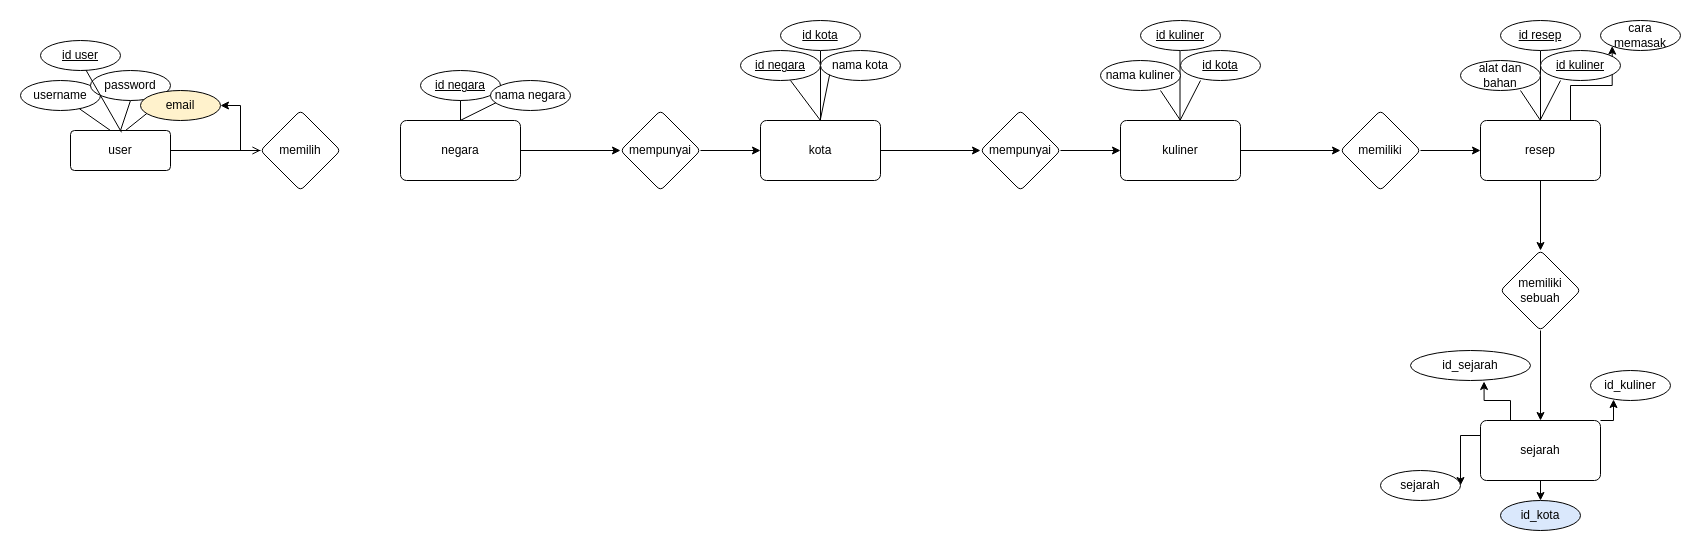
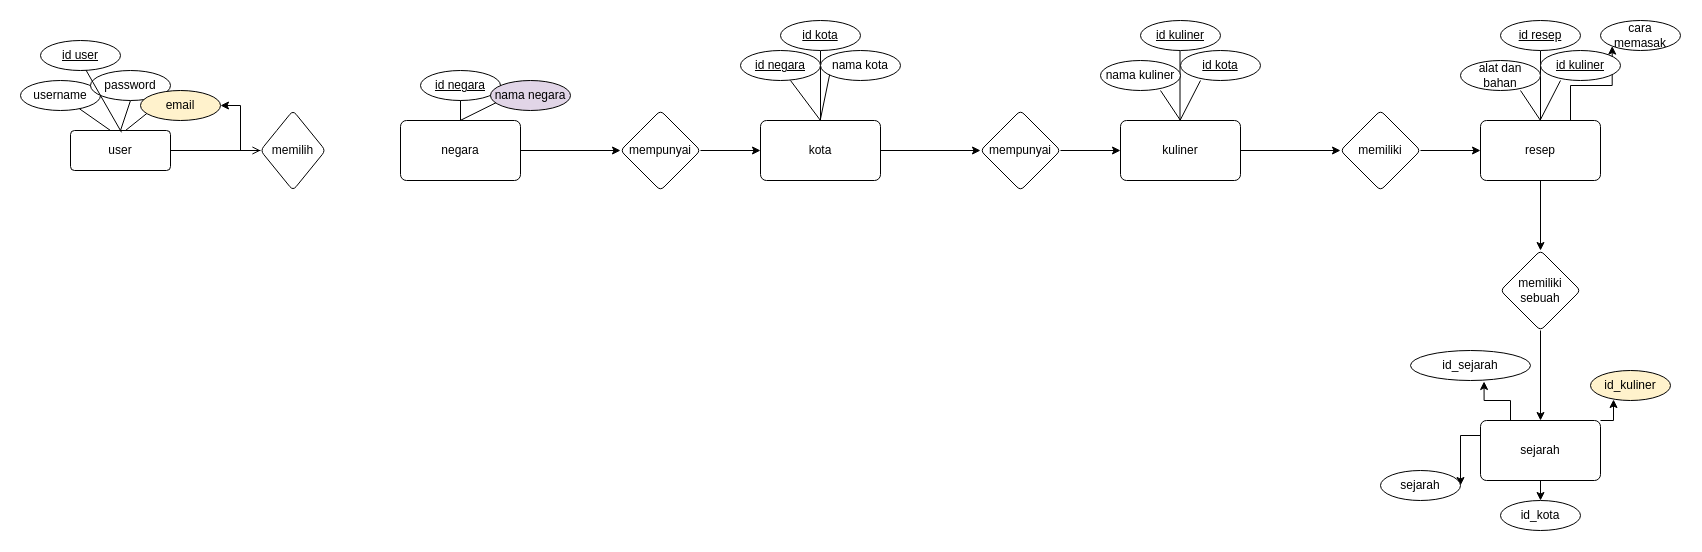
node "nama negara": fillcolor #ffffff -> #e1d5e7
node "memilih": size 80x80 -> 65x80
node "id_kuliner": fillcolor #ffffff -> #fff2cc
node "id_kota": fillcolor #dae8fc -> #ffffff
